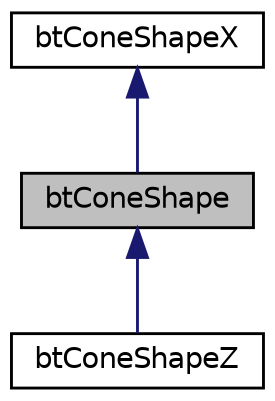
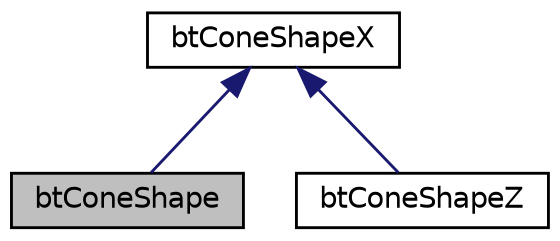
edge "btConeShapeZ" -> "btConeShape": now "btConeShapeZ" -> "btConeShapeX"
